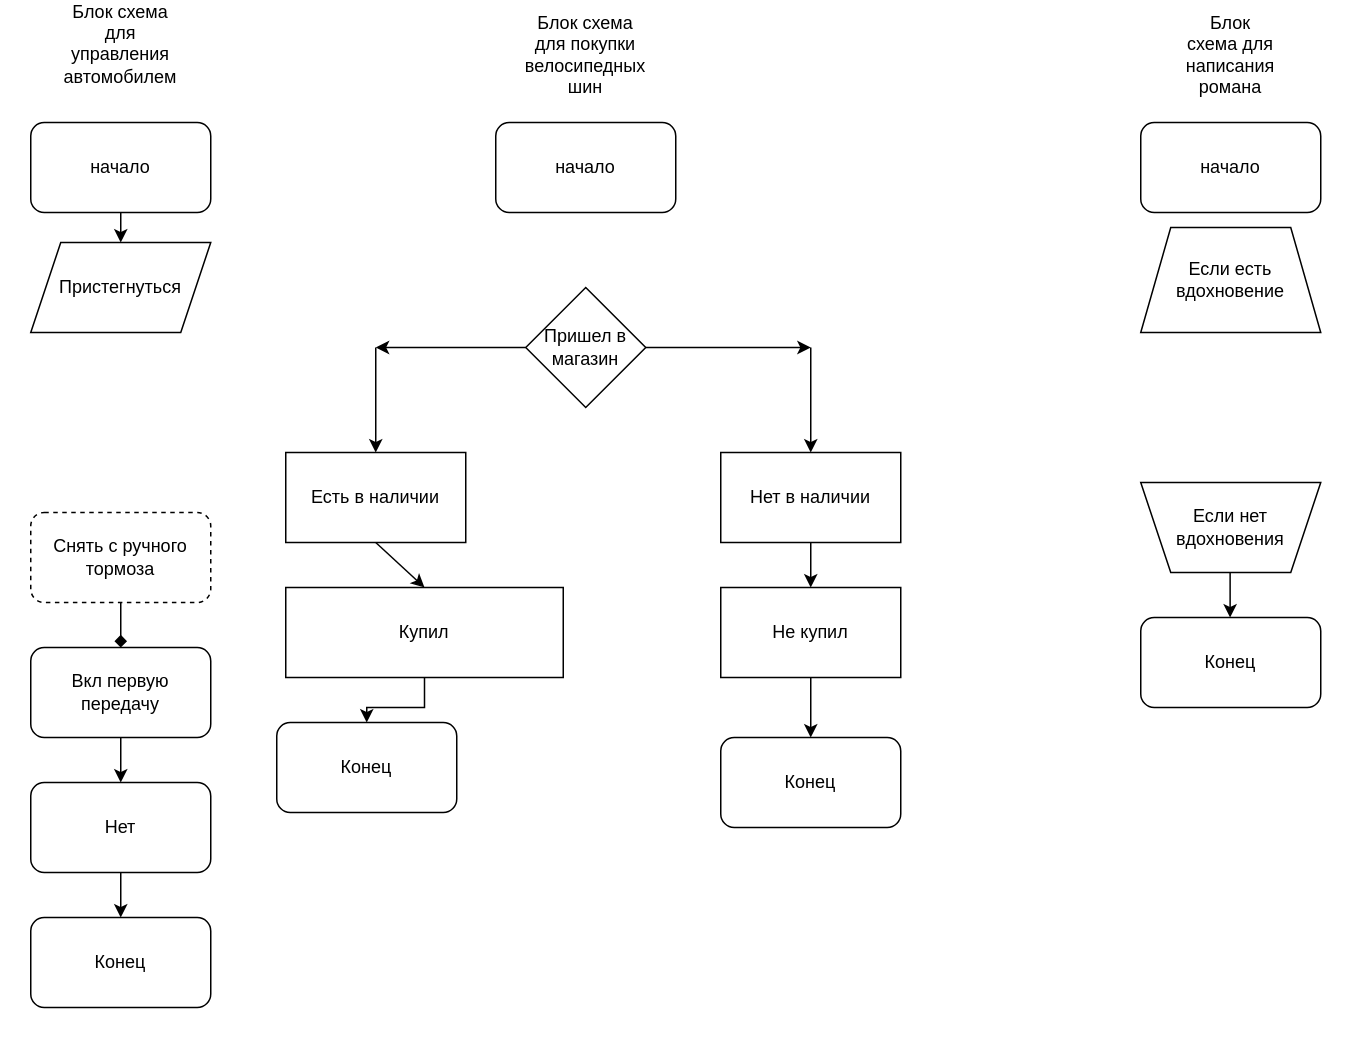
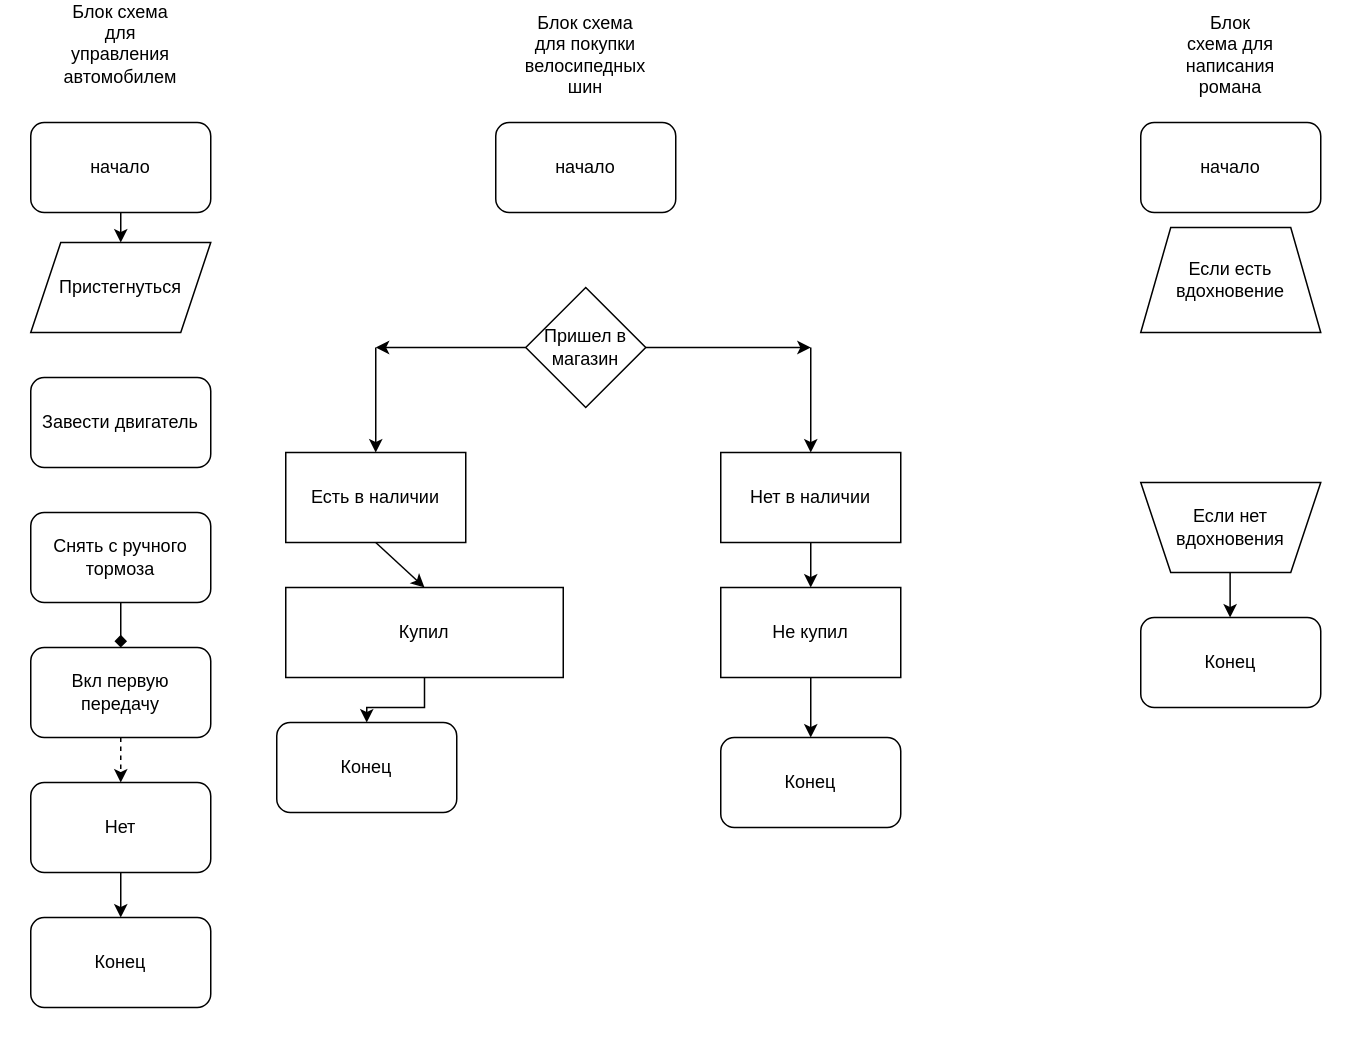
node "Завести двигатель": added
node "Снять с ручного тормоза": style dashed -> solid
edge "Вкл первую передачу" -> "Нет": style solid -> dashed
